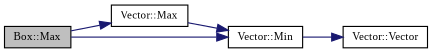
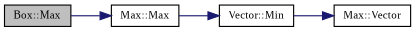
node "Vector::Max": label "Vector::Max" -> "Max::Max"
edge "Box::Max" -> "Vector::Min": removed
node "Vector::Vector": label "Vector::Vector" -> "Max::Vector"
